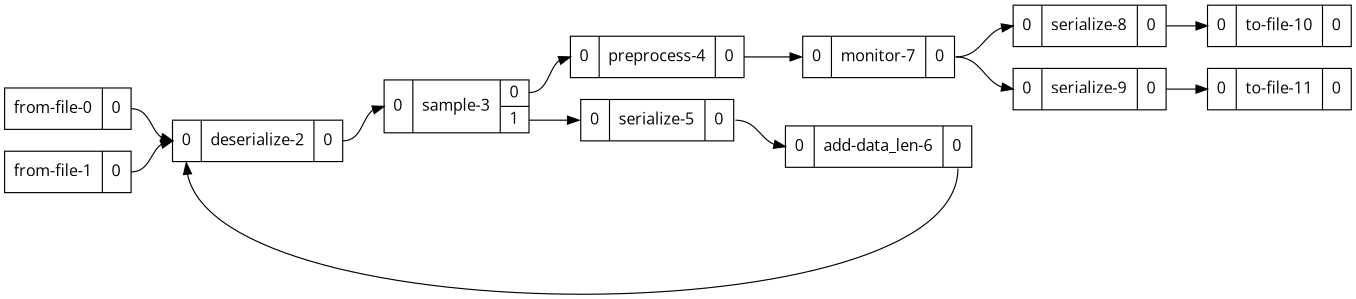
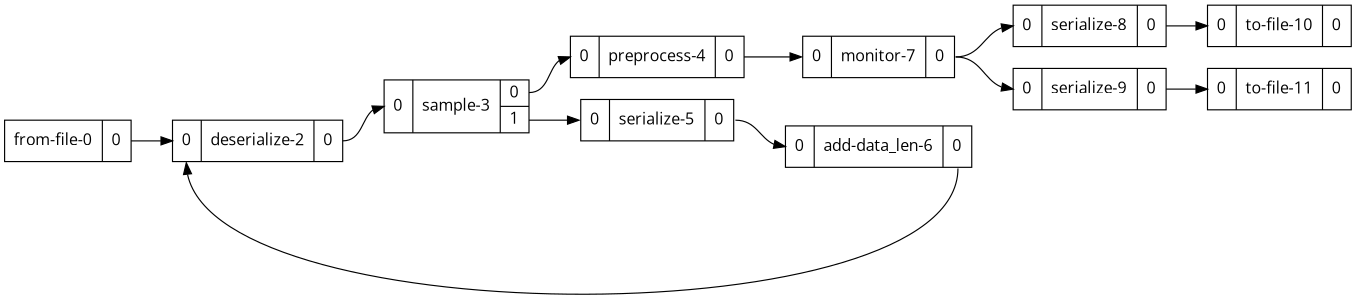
node "from-file-1": removed
